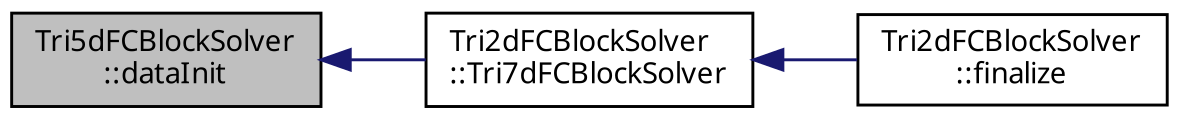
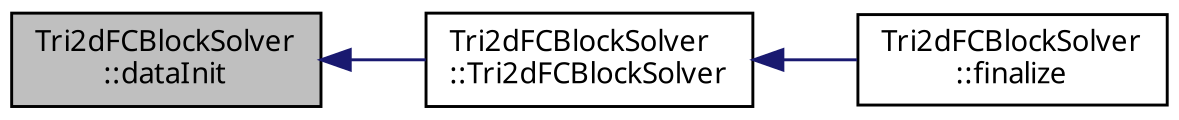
node "Tri5dFCBlockSolver ::dataInit": label "Tri5dFCBlockSolver ::dataInit" -> "Tri2dFCBlockSolver ::dataInit"
node "Tri2dFCBlockSolver ::Tri7dFCBlockSolver": label "Tri2dFCBlockSolver ::Tri7dFCBlockSolver" -> "Tri2dFCBlockSolver ::Tri2dFCBlockSolver"
